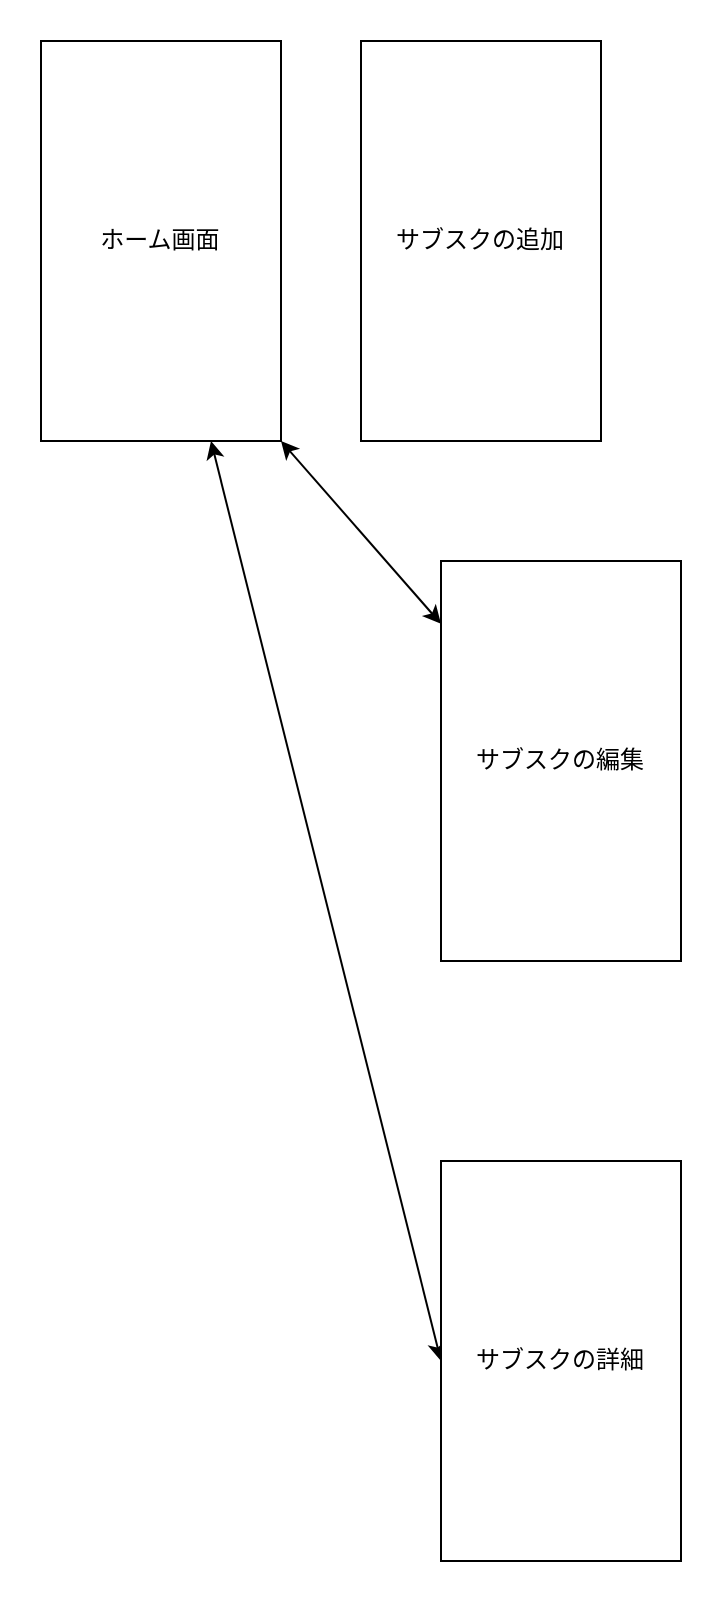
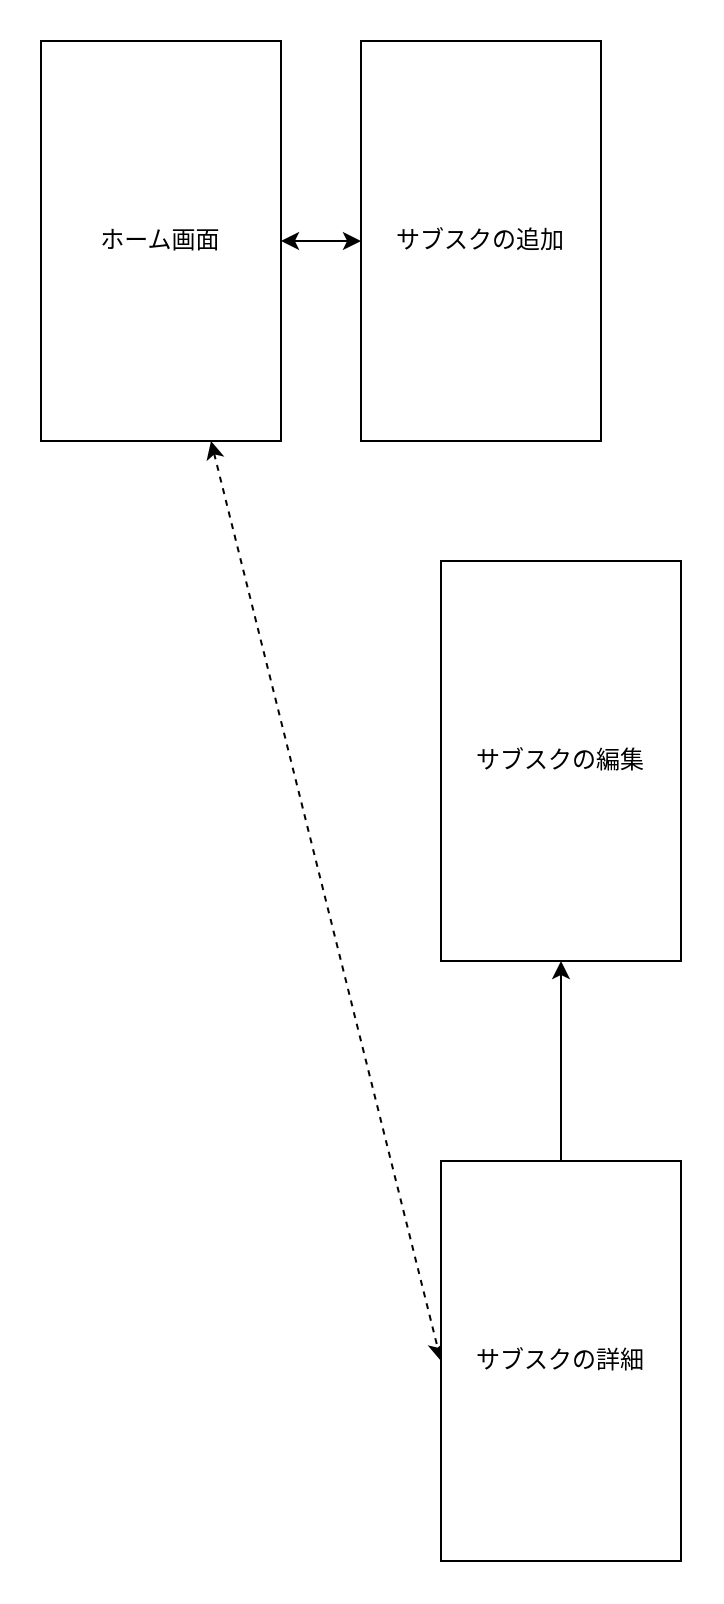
edge "ホーム画面" -- "サブスクの追加": added
edge "ホーム画面" -- "サブスクの編集": removed
edge "ホーム画面" -- "サブスクの詳細": style solid -> dashed
edge "サブスクの詳細" -> "サブスクの編集": added
